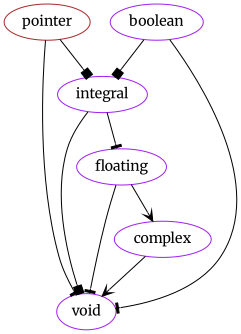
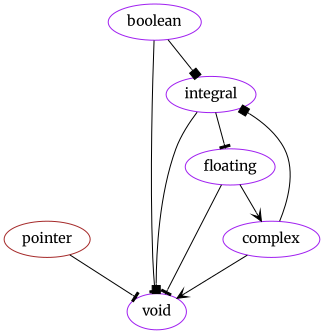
edge "pointer" -> "integral": now "complex" -> "integral"
